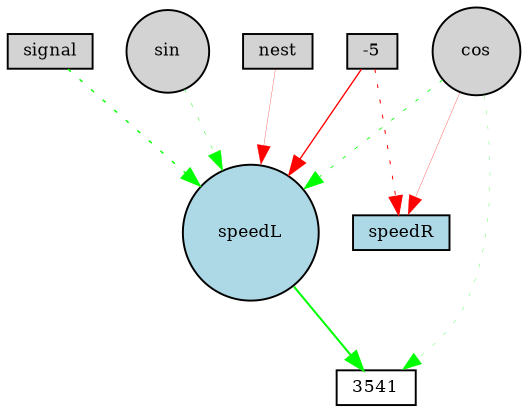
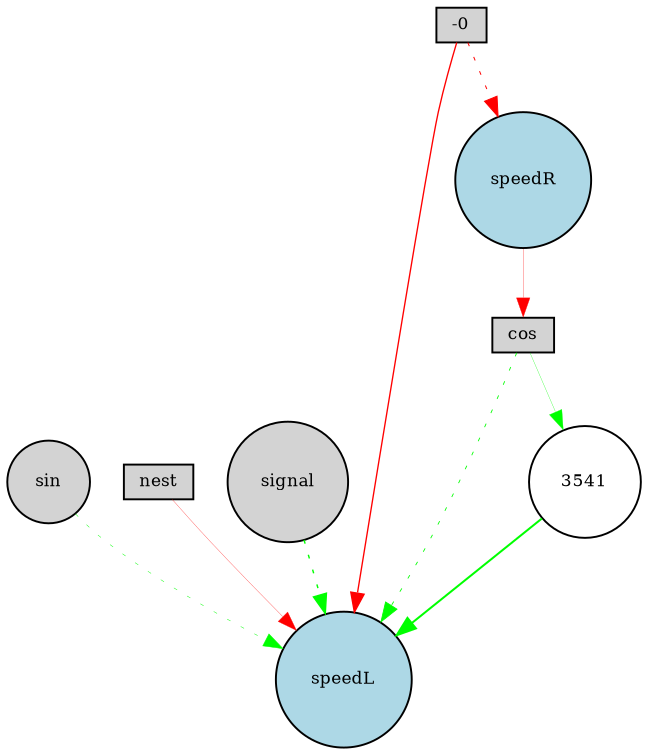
node "signal": shape box -> circle
node "-5": label "-5" -> "-0"
node "cos": shape circle -> box
edge "cos" -> "speedR": reversed
node "speedR": shape box -> circle
edge "cos" -> "3541": style dotted -> solid
edge "speedL" -> "3541": reversed
node "3541": shape box -> circle
